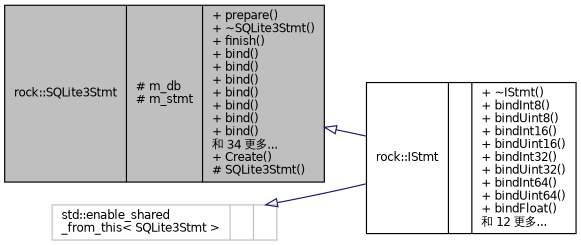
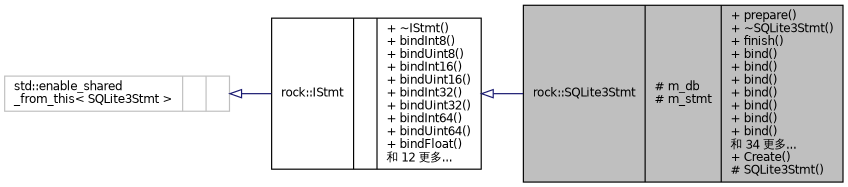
edge "rock::IStmt" -> "rock::SQLite3Stmt": reversed
